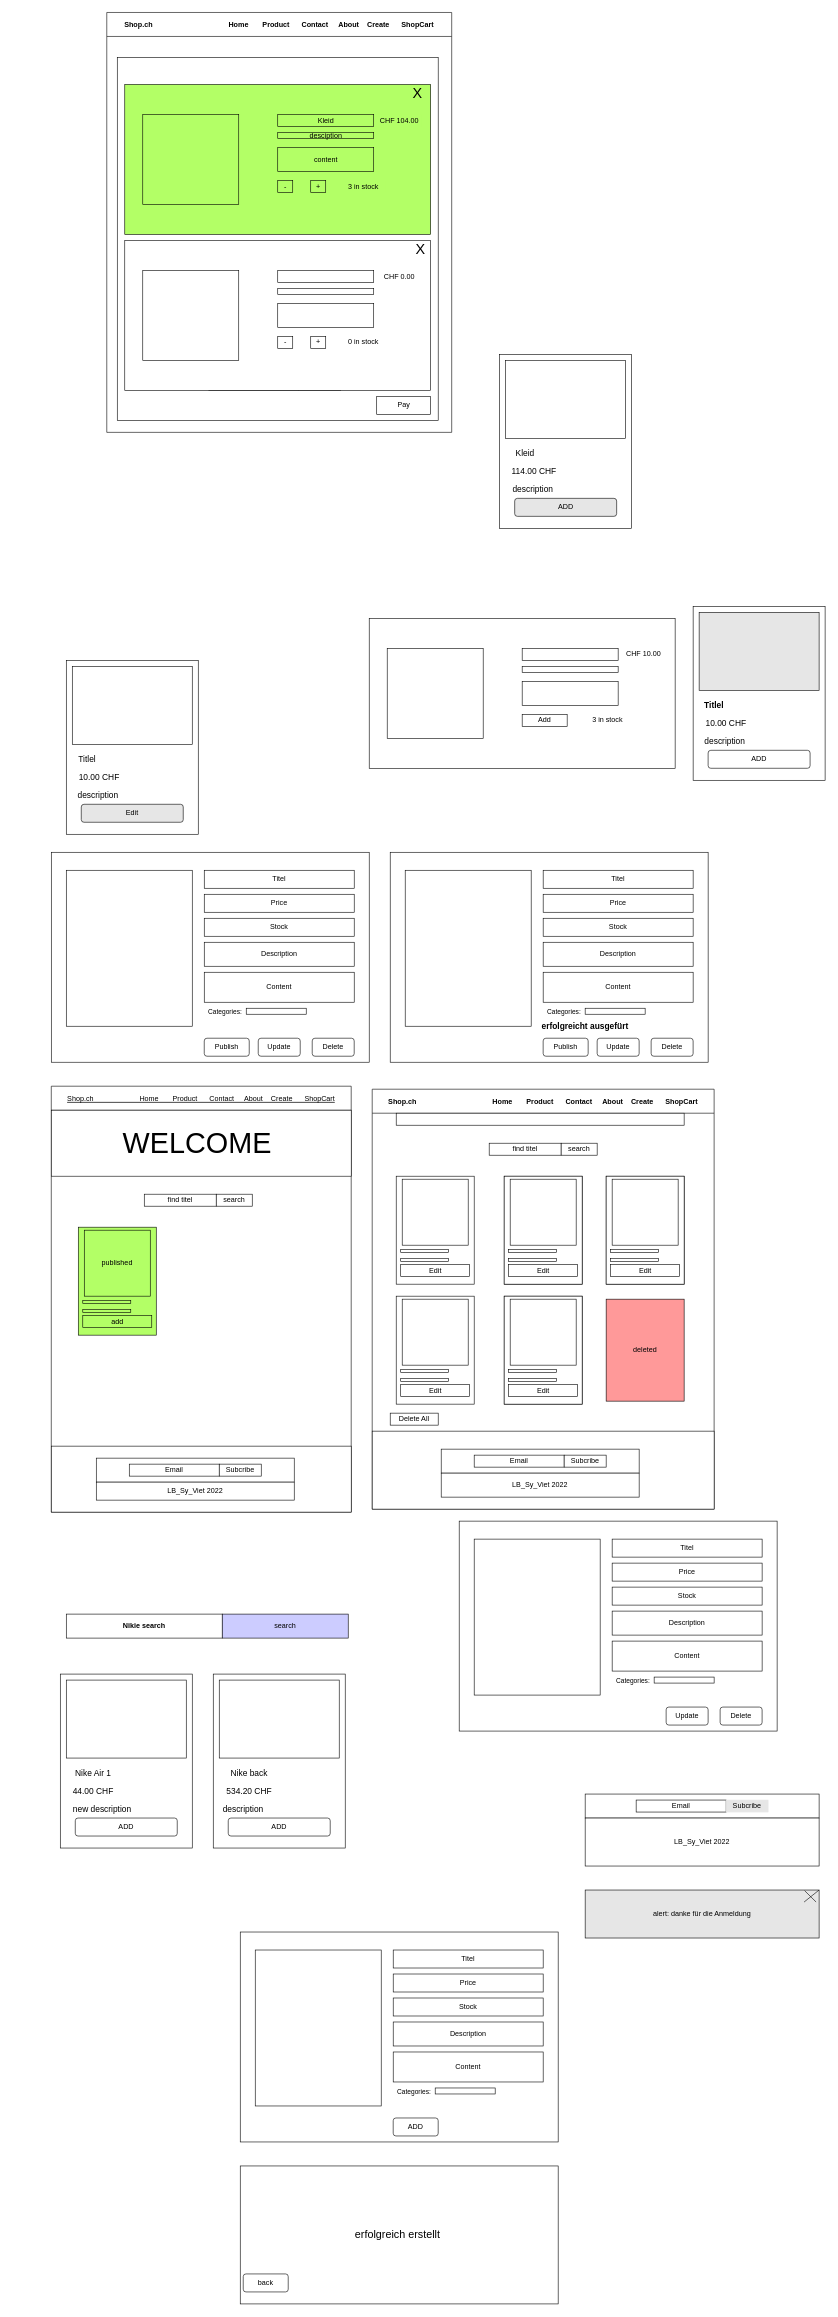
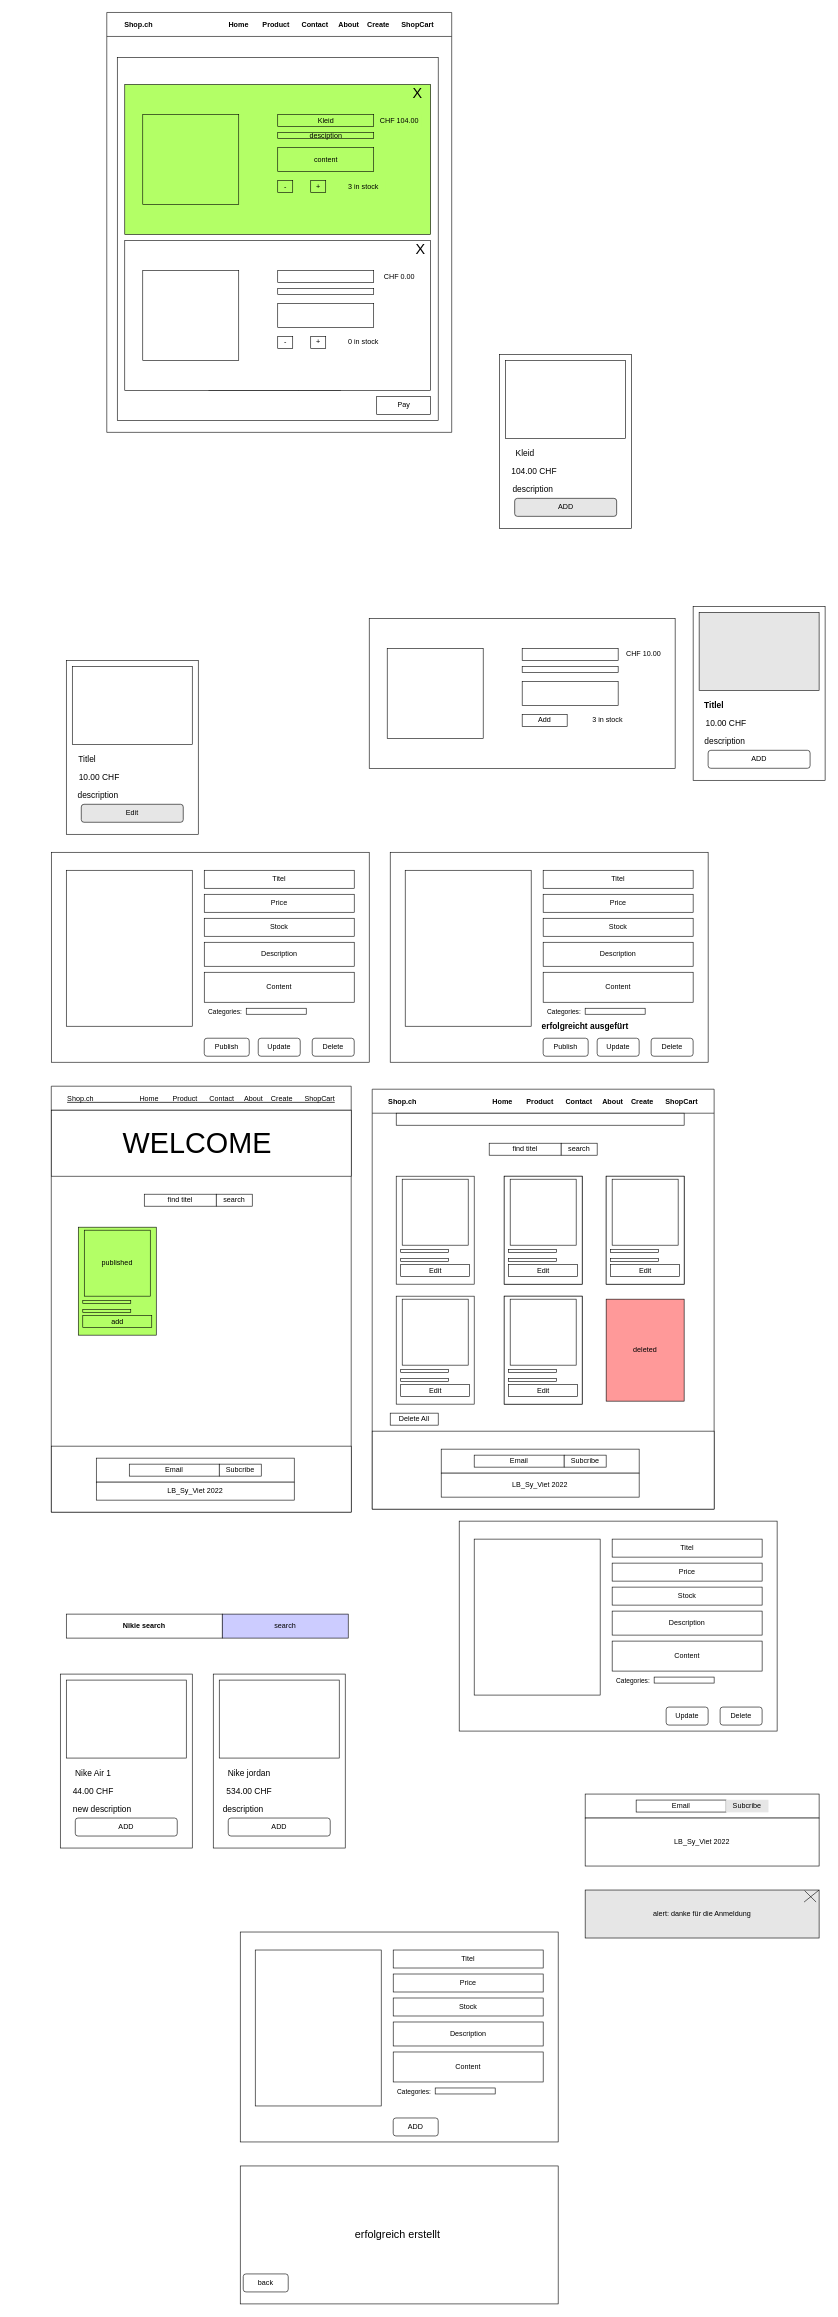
node "114.00 CHF": label "114.00 CHF" -> "104.00 CHF"
node "Nike back": label "Nike back" -> "Nike jordan"
node "534.20 CHF": label "534.20 CHF" -> "534.00 CHF"
